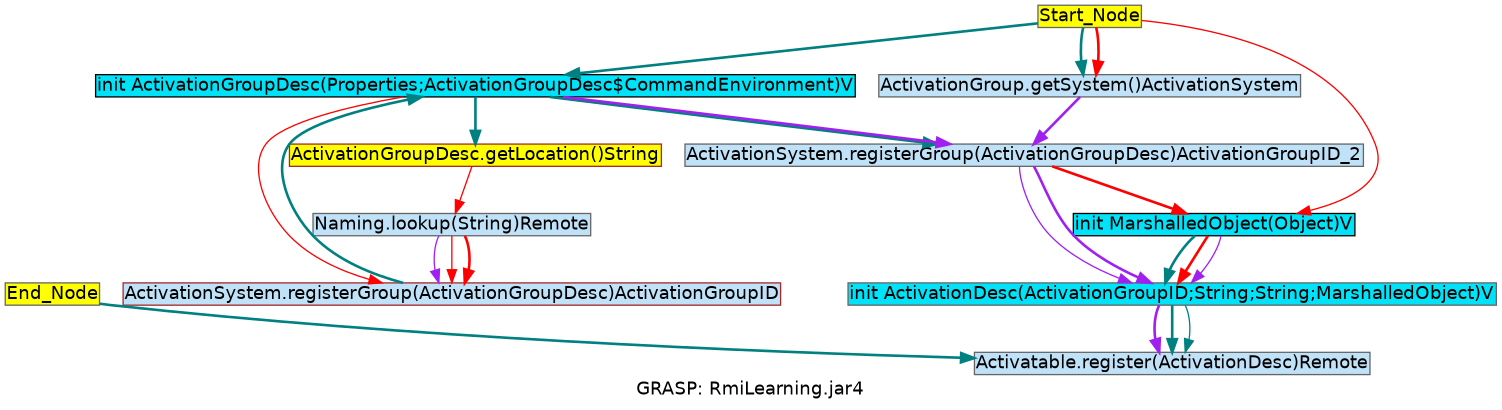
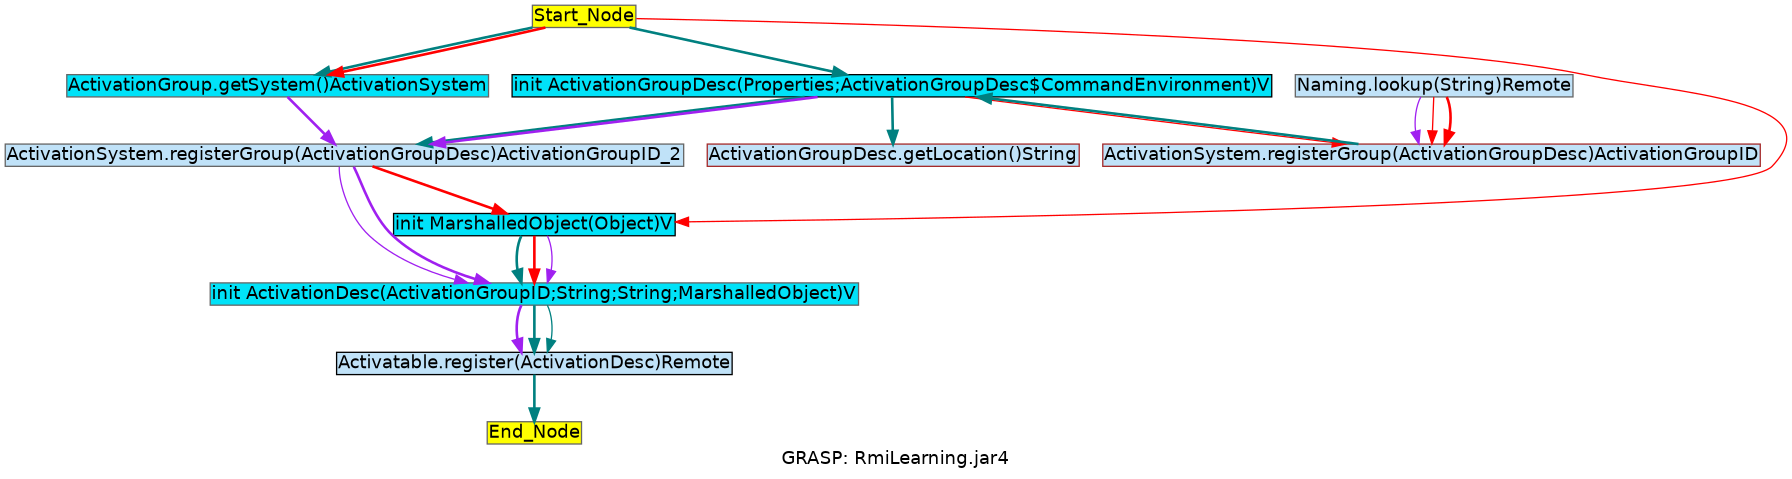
node "ActivationGroup.getSystem()ActivationSystem": fillcolor #c0e2f8 -> #00e2f8
node "ActivationGroupDesc.getLocation()String": fillcolor yellow -> #c0e2f8
edge "ActivationGroupDesc.getLocation()String" -> "Naming.lookup(String)Remote": removed
edge "End_Node" -> "Activatable.register(ActivationDesc)Remote": reversed
node "Activatable.register(ActivationDesc)Remote": color gray40 -> black
